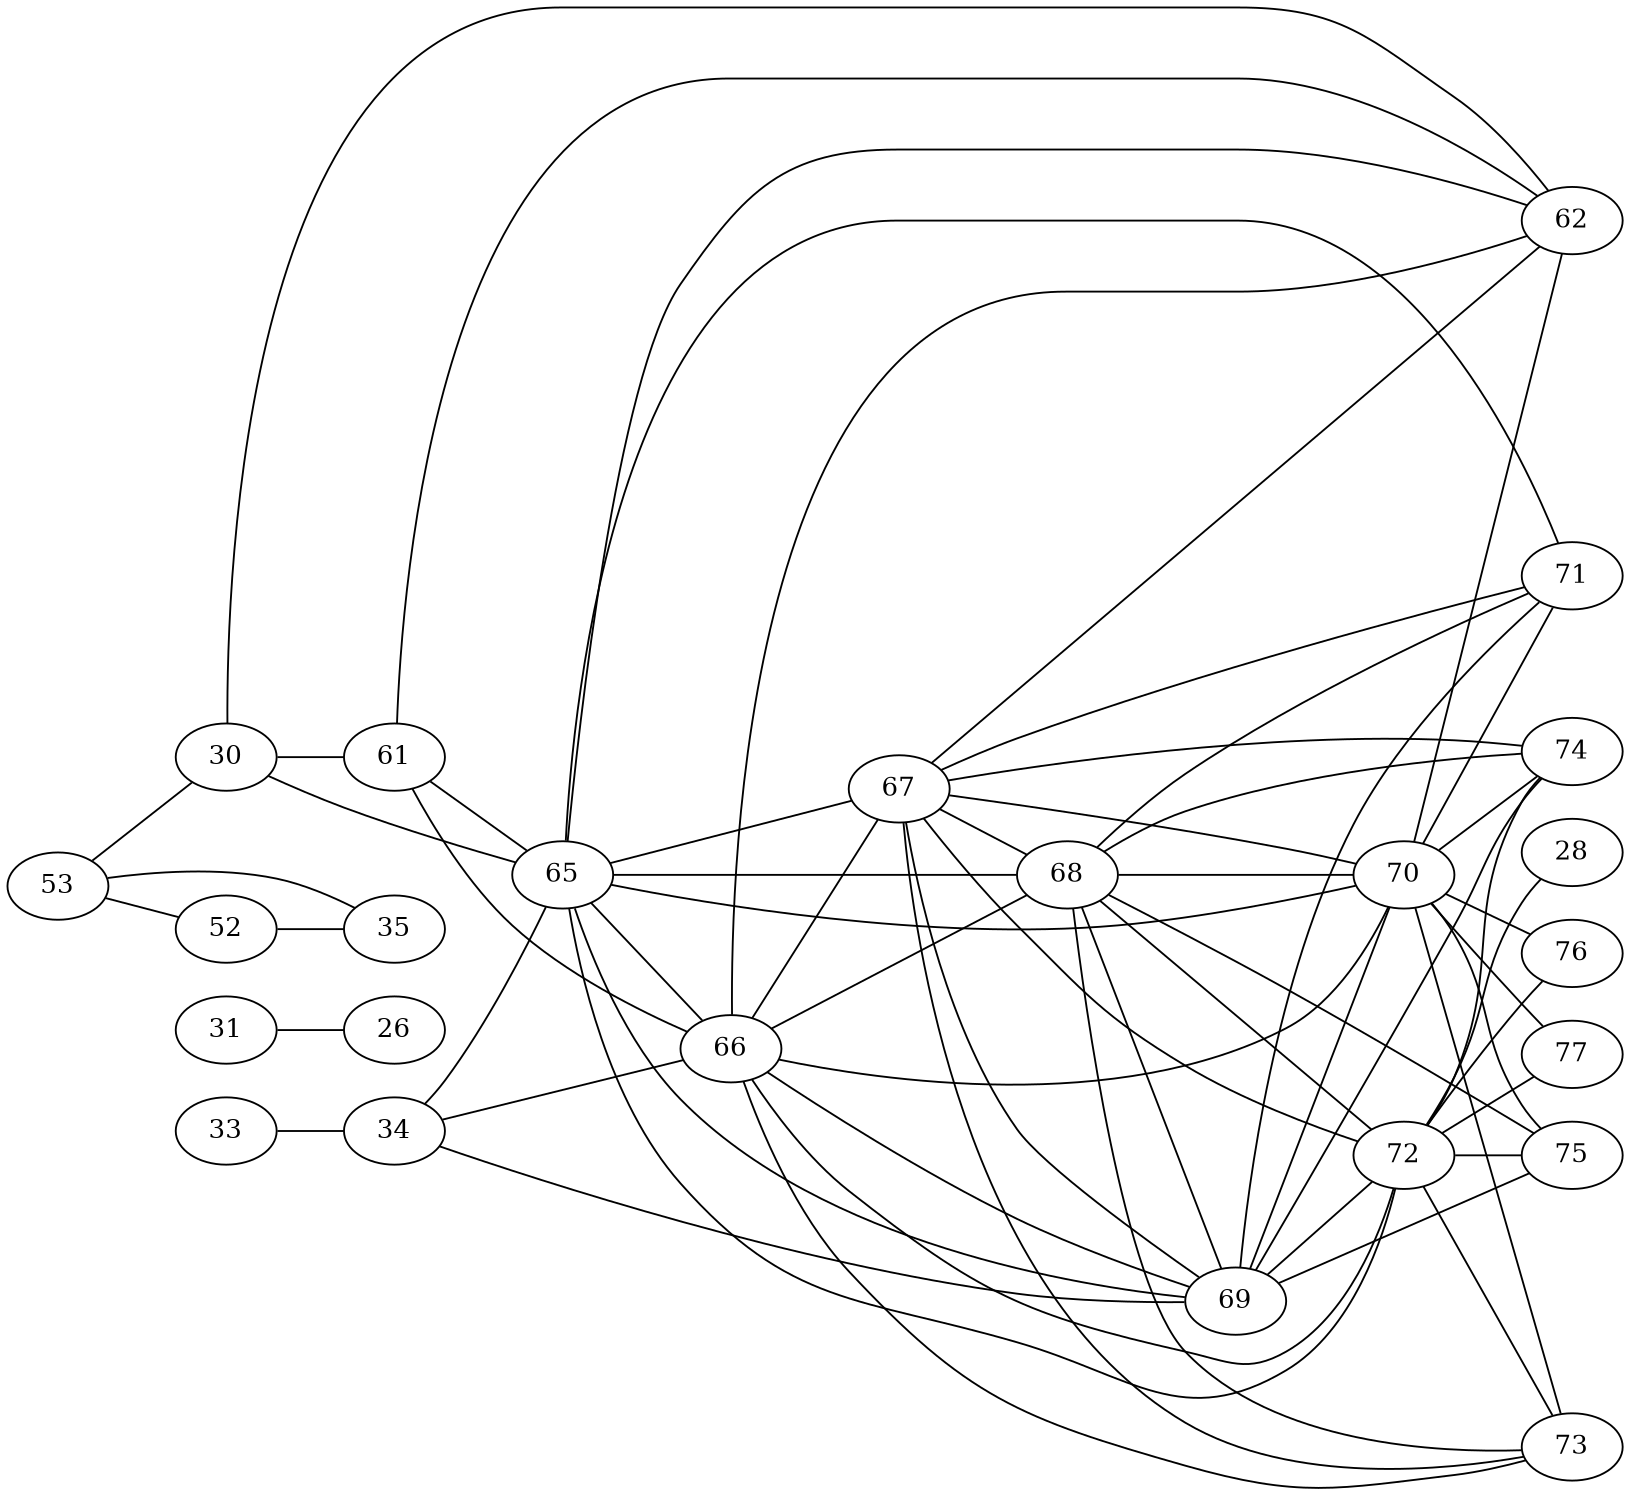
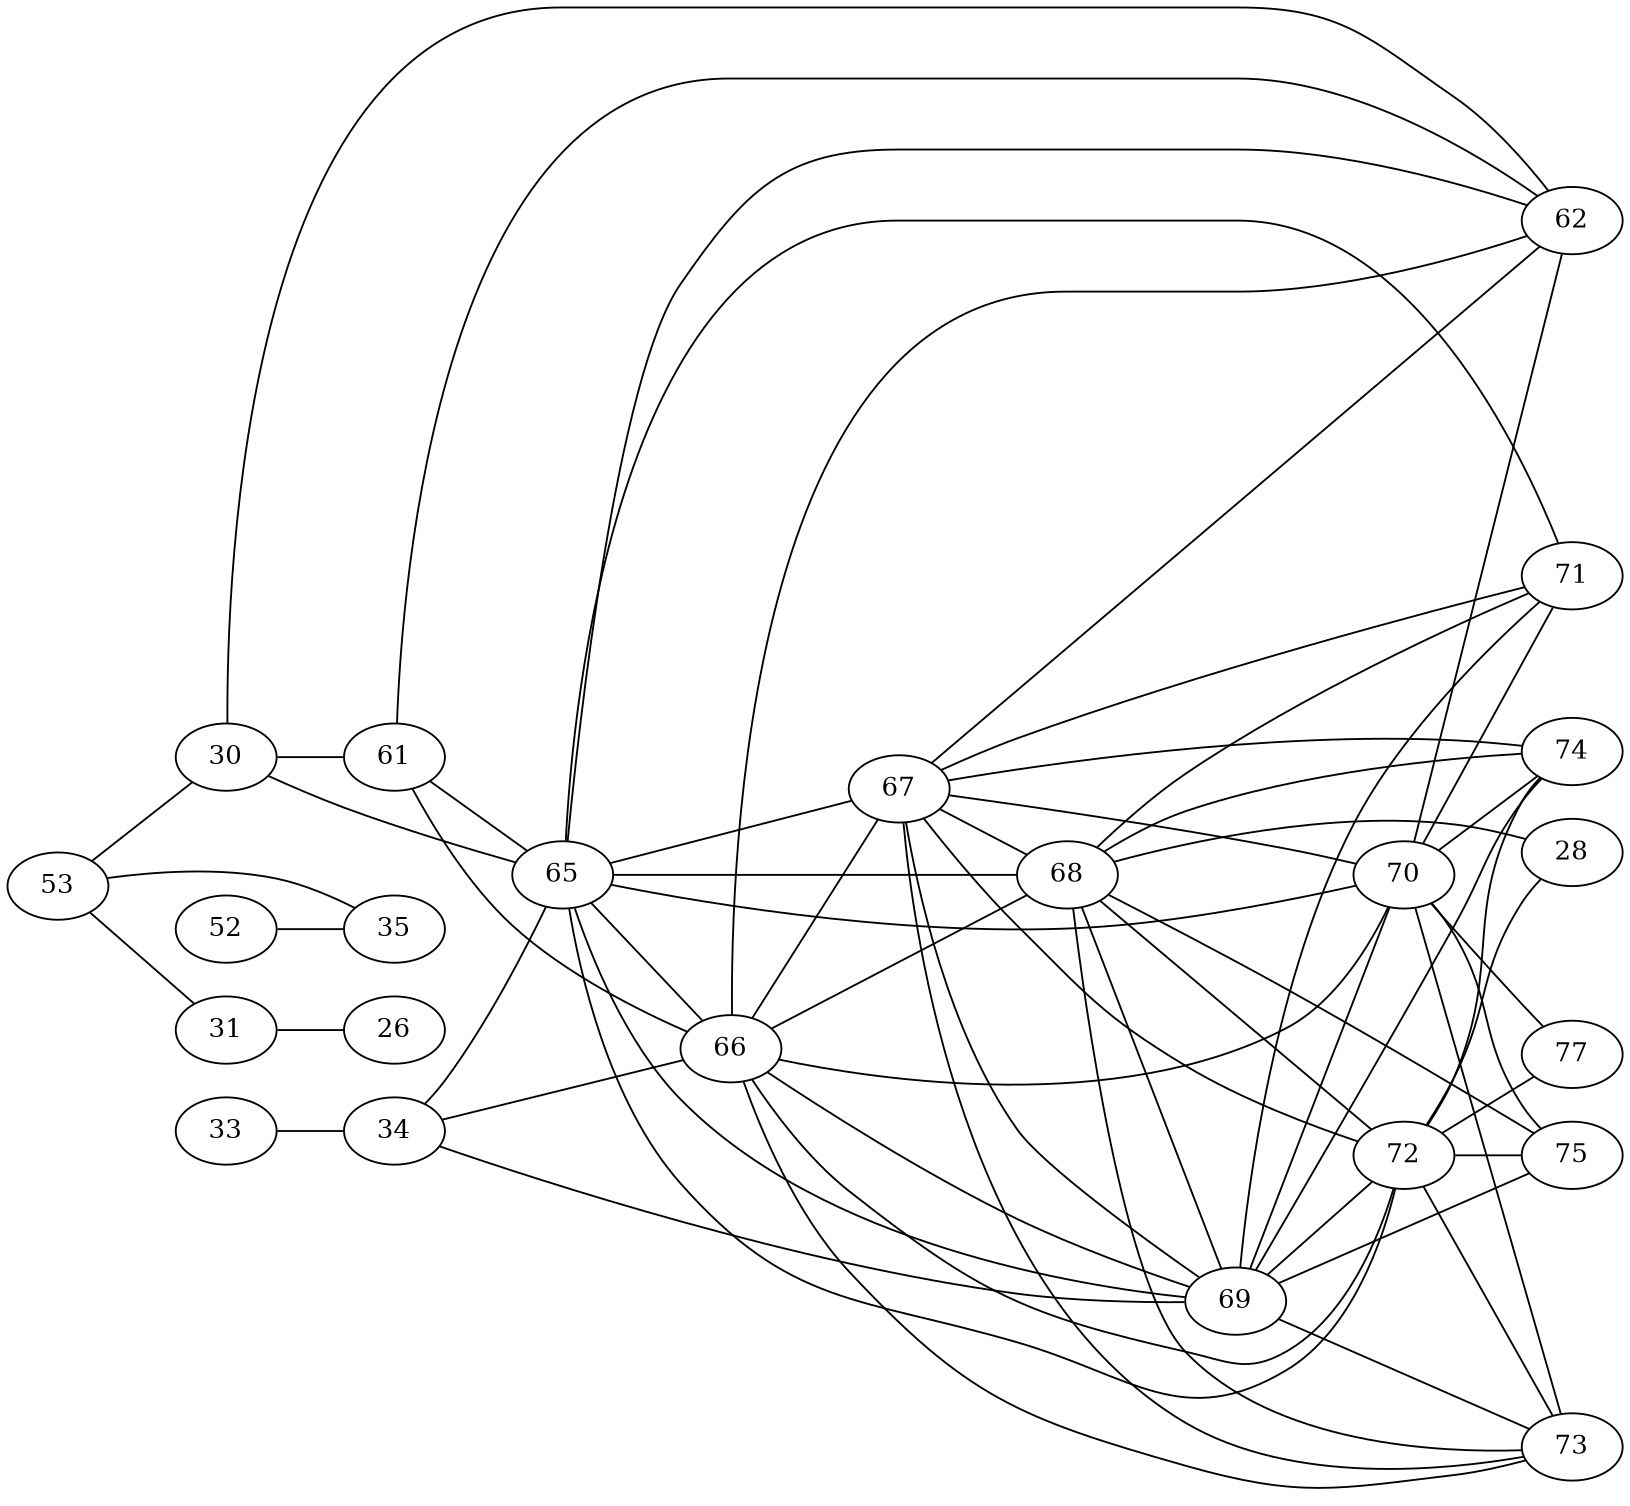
edge "68" -- "70": now "68" -- "28"
edge "53" -- "52": now "53" -- "31"
node "76": removed
edge "69" -- "73": added
